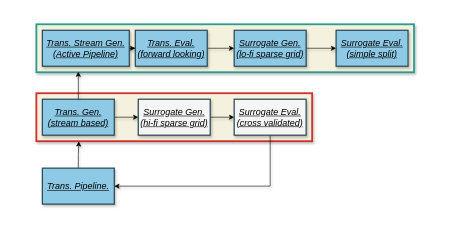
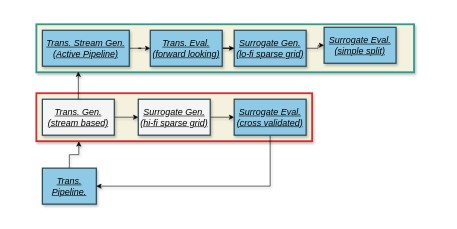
node "Trans. Eval. (forward looking)": moved (171, 48) -> (186, 48)
node "Surrogate Eval. (simple split)": moved (372, 48) -> (360, 45)
node "Trans. Gen. (stream based)": fillcolor #8ecae6 -> #f5f5f5
node "Surrogate Eval. (cross validated)": fillcolor #f5f5f5 -> #8ecae6
node "Trans. Pipeline.": size 72x36 -> 54x36
